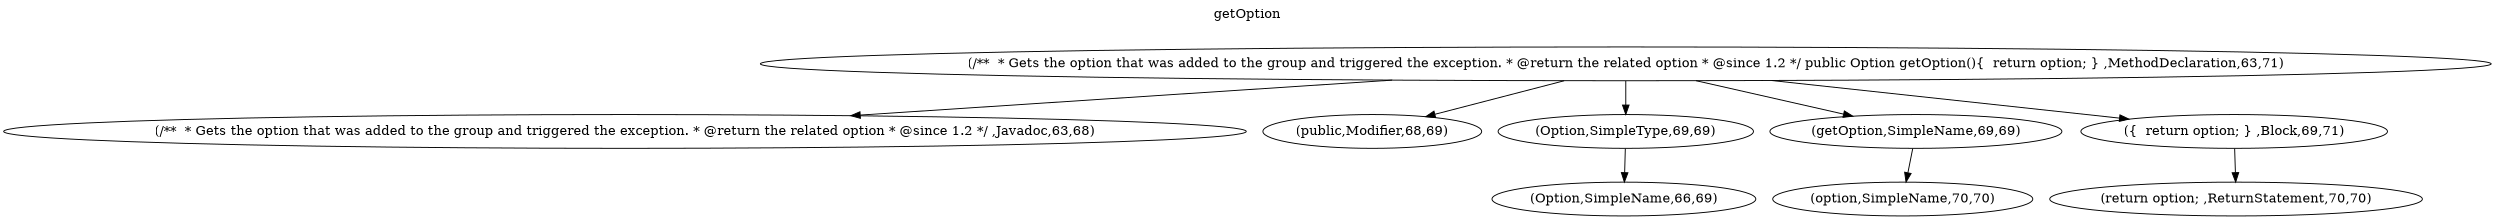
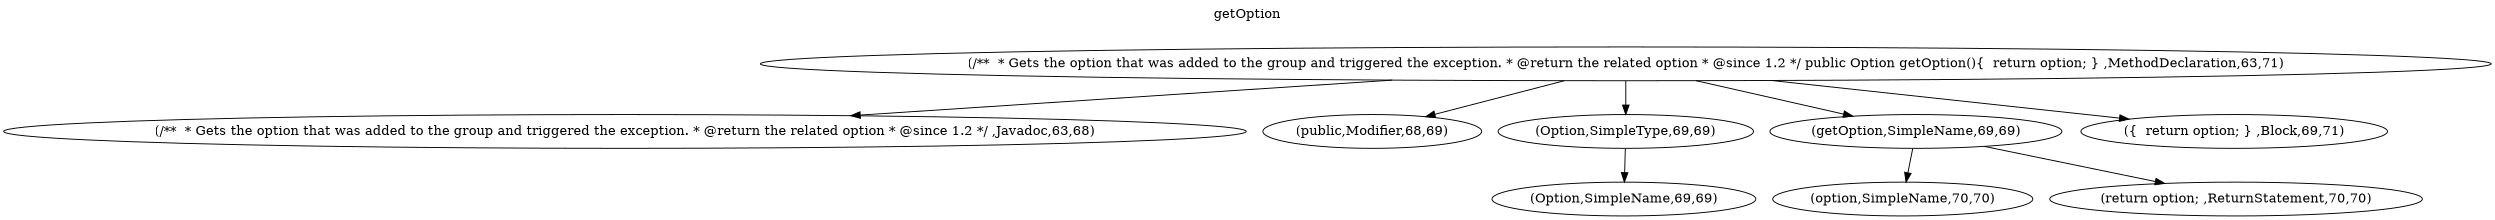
edge "({  return option; } ,Block,69,71)" -> "(return option; ,ReturnStatement,70,70)": now "(getOption,SimpleName,69,69)" -> "(return option; ,ReturnStatement,70,70)"
node "(Option,SimpleName,66,69)": label "(Option,SimpleName,66,69)" -> "(Option,SimpleName,69,69)"
